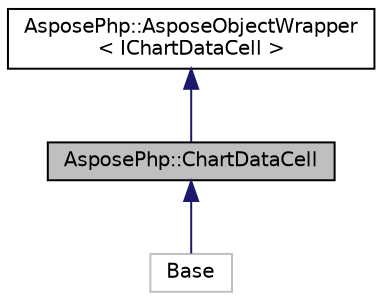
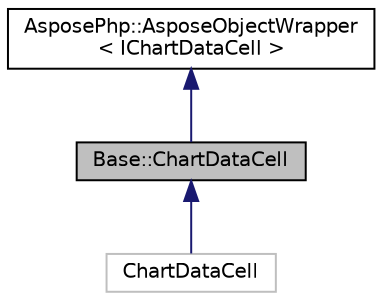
node "AsposePhp::ChartDataCell": label "AsposePhp::ChartDataCell" -> "Base::ChartDataCell"
node "Base": label "Base" -> "ChartDataCell"
